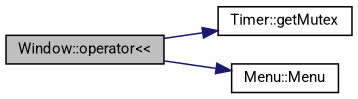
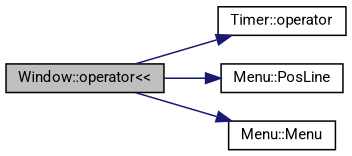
node "Timer::getMutex": label "Timer::getMutex" -> "Timer::operator"
node "Menu::PosLine": added
